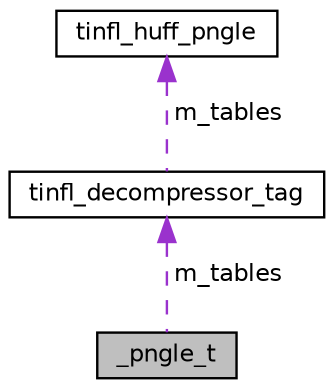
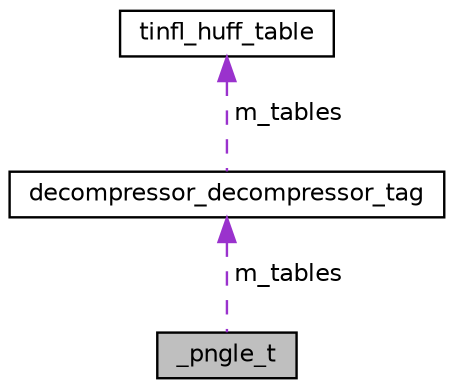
node "tinfl_huff_pngle": label "tinfl_huff_pngle" -> "tinfl_huff_table"
node "tinfl_decompressor_tag": label "tinfl_decompressor_tag" -> "decompressor_decompressor_tag"
